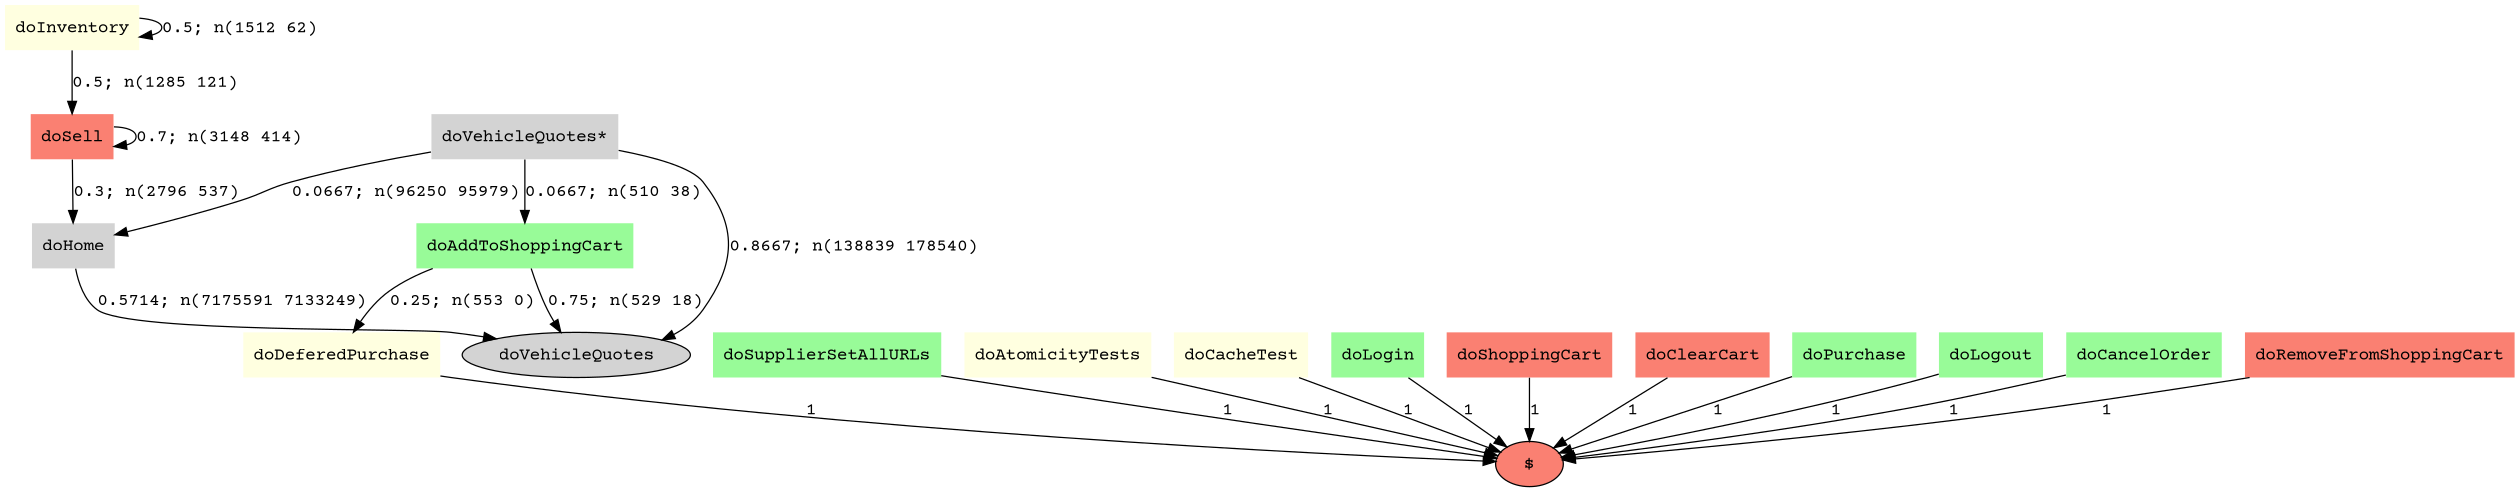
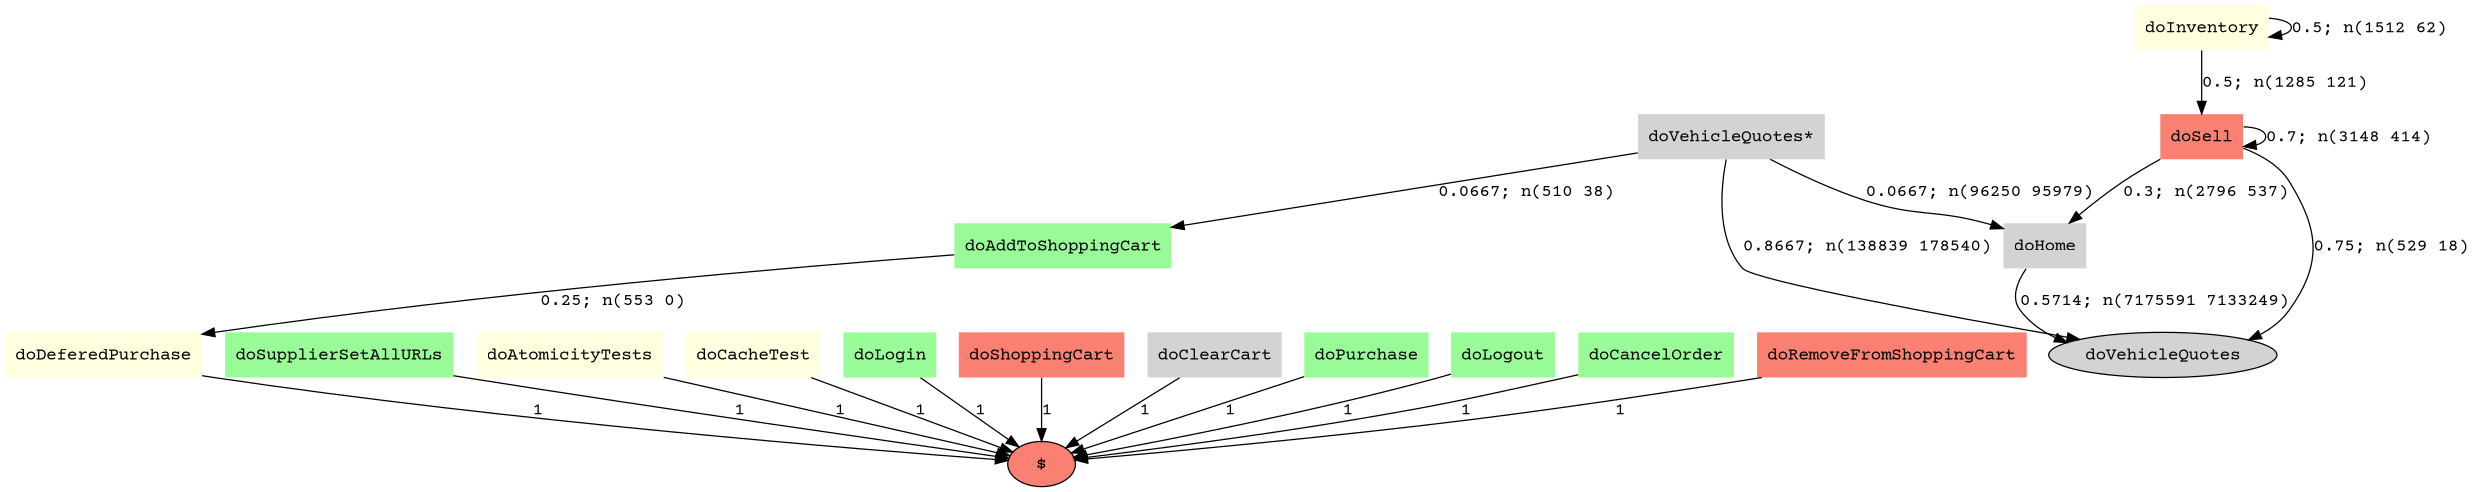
edge "doAddToShoppingCart" -> "doVehicleQuotes": now "doSell" -> "doVehicleQuotes"
node "doClearCart": fillcolor salmon -> lightgrey
